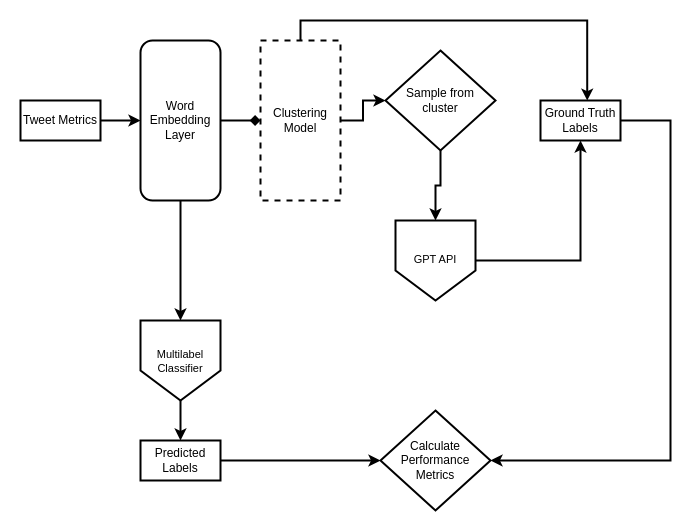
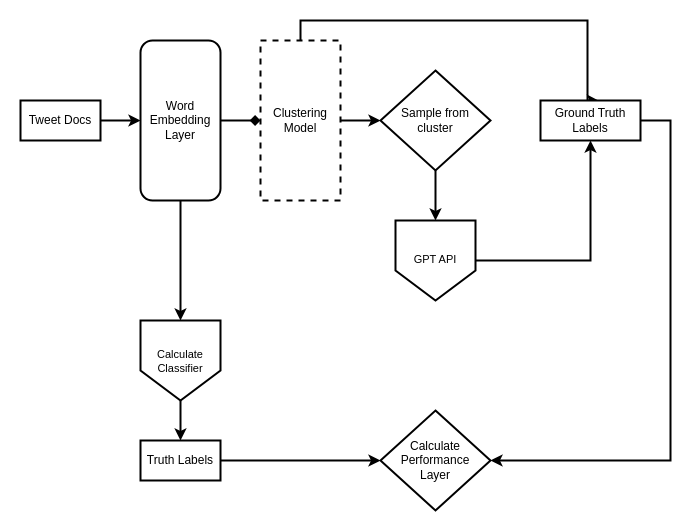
node "Sample from cluster": moved (441, 101) -> (436, 121)
node "Tweet Metrics": label "Tweet Metrics" -> "Tweet Docs"
node "Ground Truth Labels": size 80x40 -> 100x40
node "Multilabel Classifier": label "Multilabel Classifier" -> "Calculate Classifier"
node "Predicted Labels": label "Predicted Labels" -> "Truth Labels"
node "Calculate Performance Metrics": label "Calculate Performance Metrics" -> "Calculate Performance Layer"
